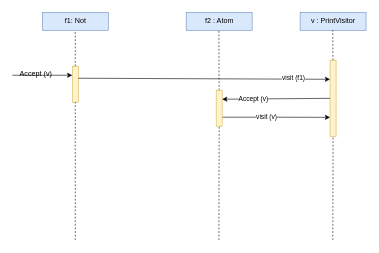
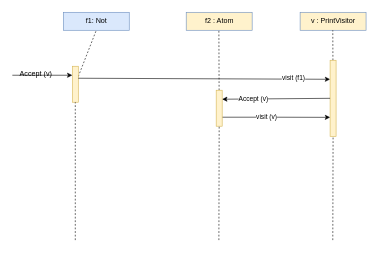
node "f1: Not": moved (75, 21) -> (96, 21)
node "f2 : Atom": fillcolor #dae8fc -> #fff2cc
node "v : PrintVisitor": fillcolor #dae8fc -> #fff2cc
